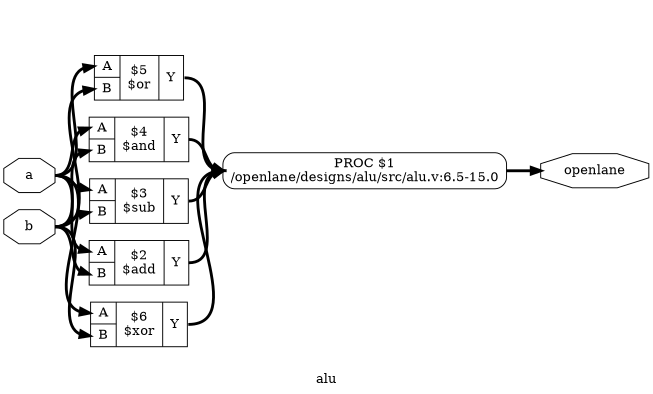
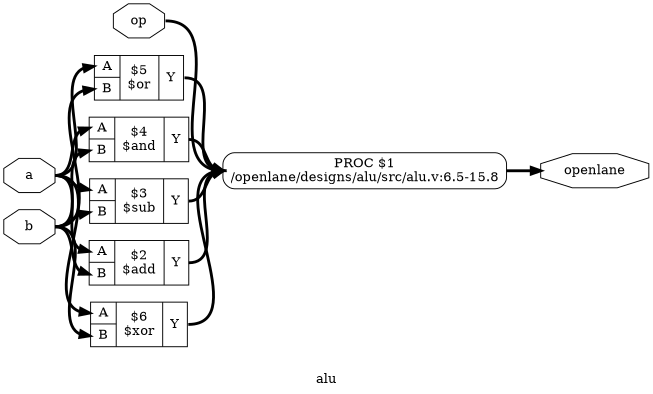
node "op": added
node "PROC $1 /openlane/designs/alu/src/alu.v:6.5-15.0": label "PROC $1 /openlane/designs/alu/src/alu.v:6.5-15.0" -> "PROC $1 /openlane/designs/alu/src/alu.v:6.5-15.8"
